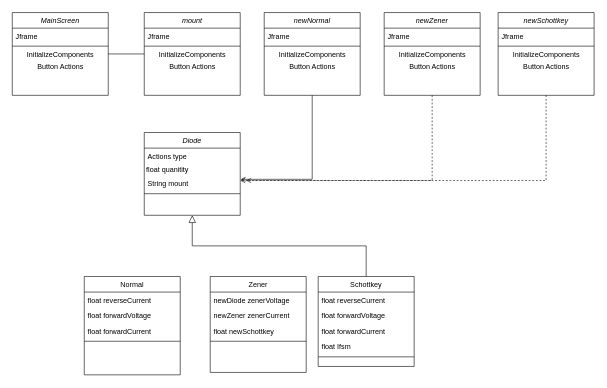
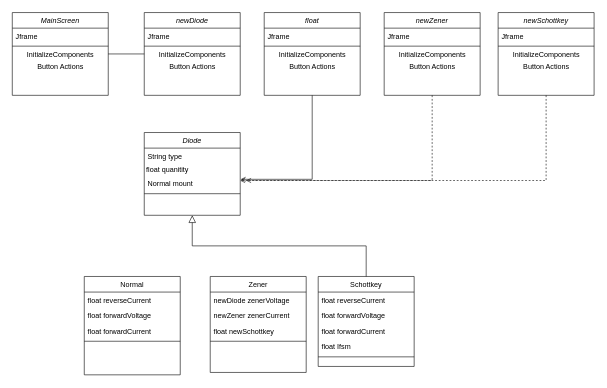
node "mount": label "mount" -> "newDiode"
node "newNormal": label "newNormal" -> "float"
node "Actions type": label "Actions type" -> "String type"
node "String mount": label "String mount" -> "Normal mount"
